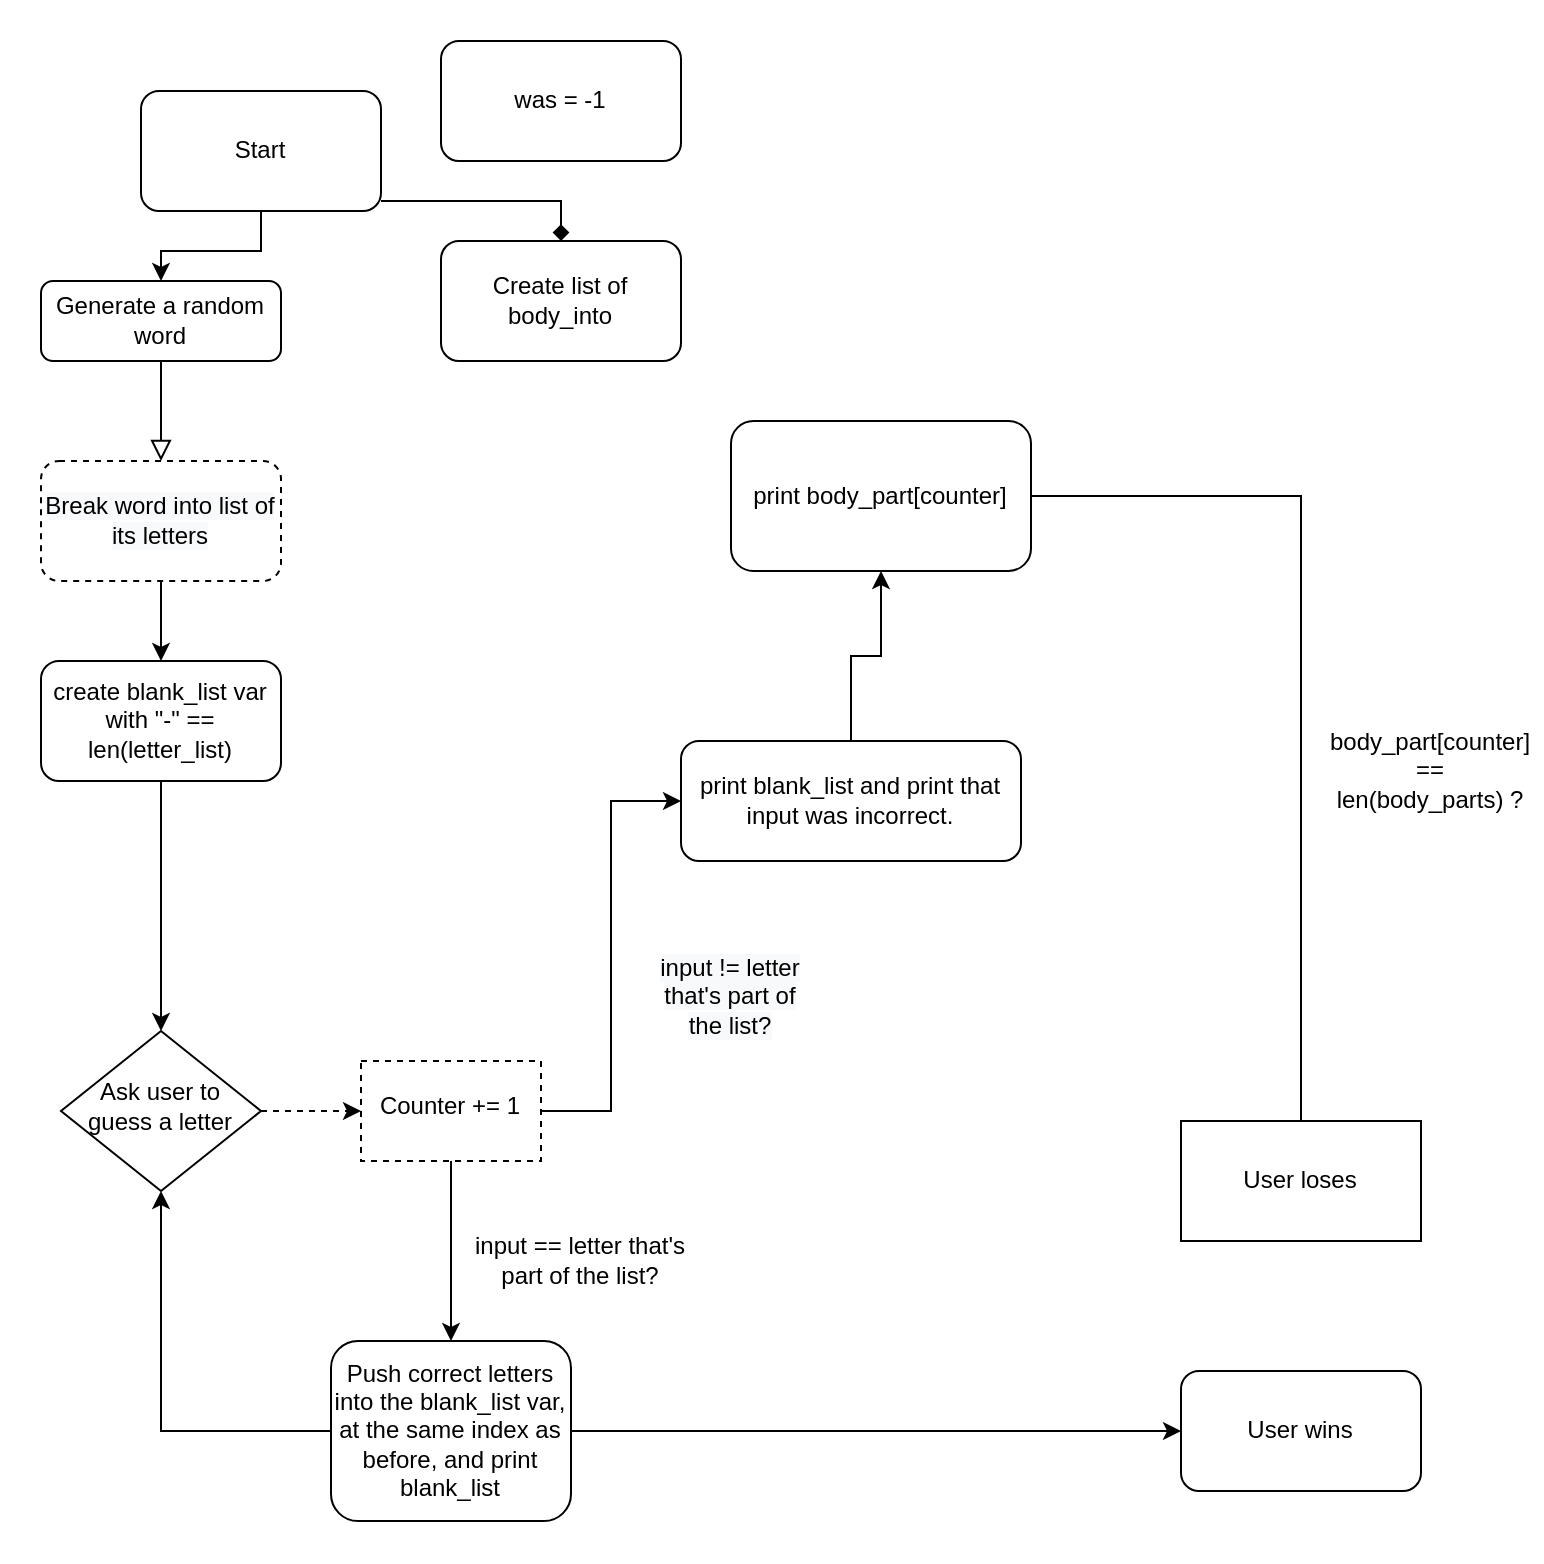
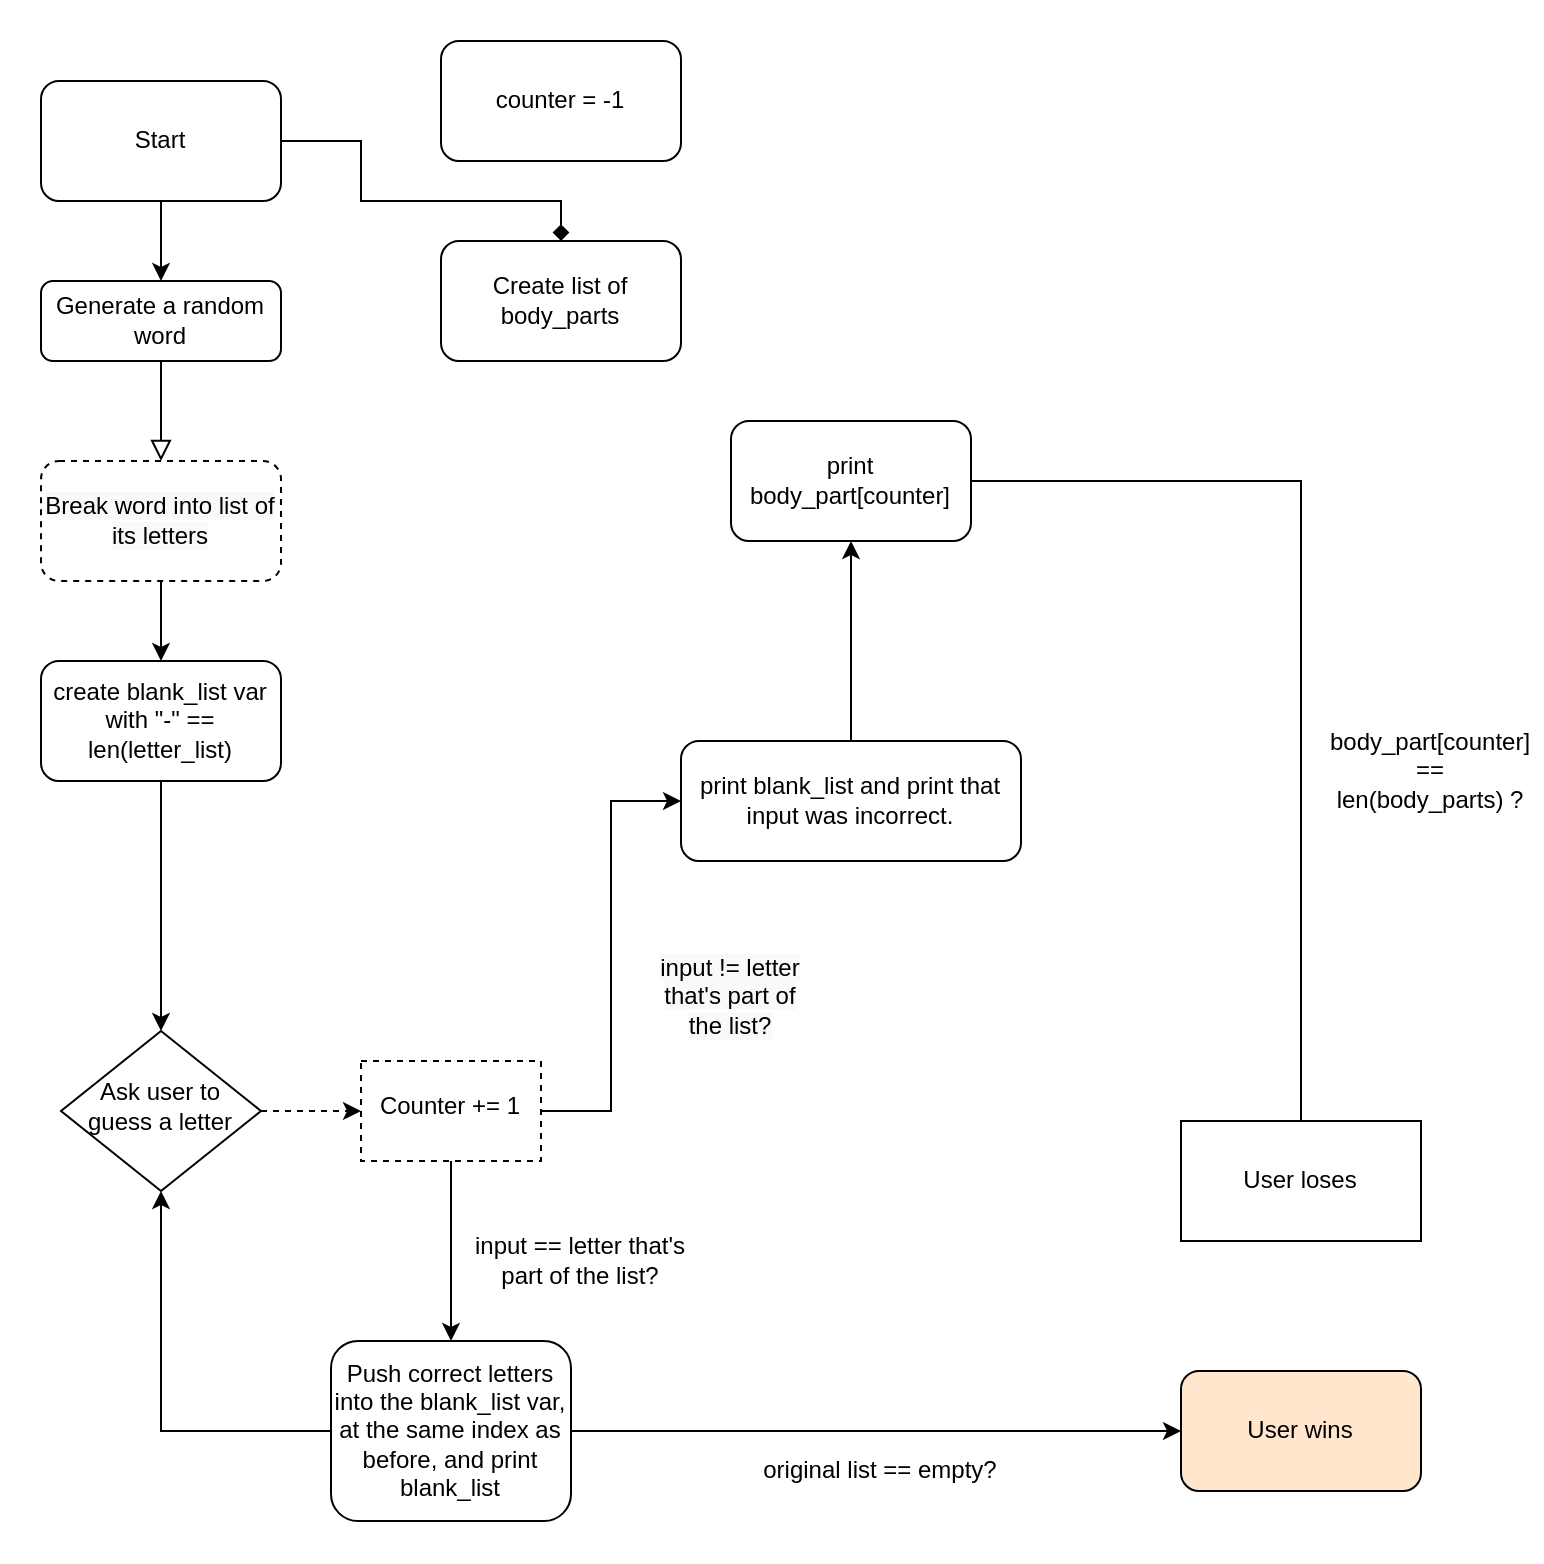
node "was = -1": label "was = -1" -> "counter = -1"
node "Start": moved (261, 151) -> (161, 141)
node "Create list of body_into": label "Create list of body_into" -> "Create list of body_parts"
node "print body_part[counter]": size 300x150 -> 240x120
node "User wins": fillcolor #ffffff -> #ffe6cc
node "original list == empty?": added
